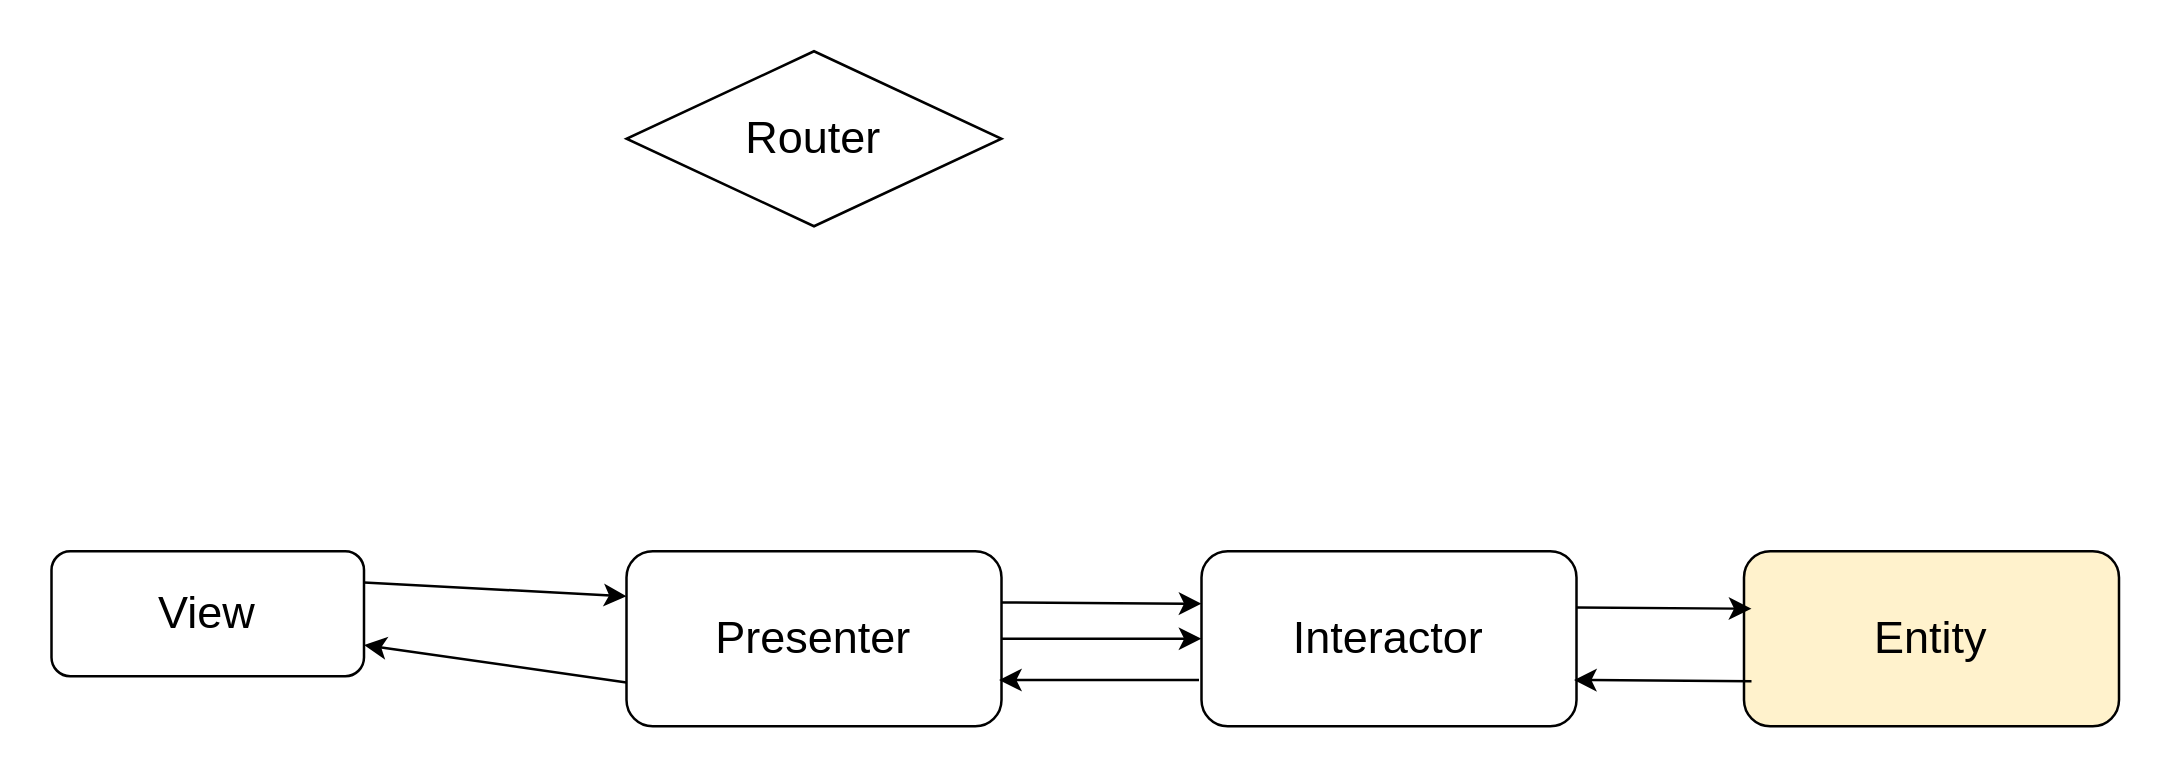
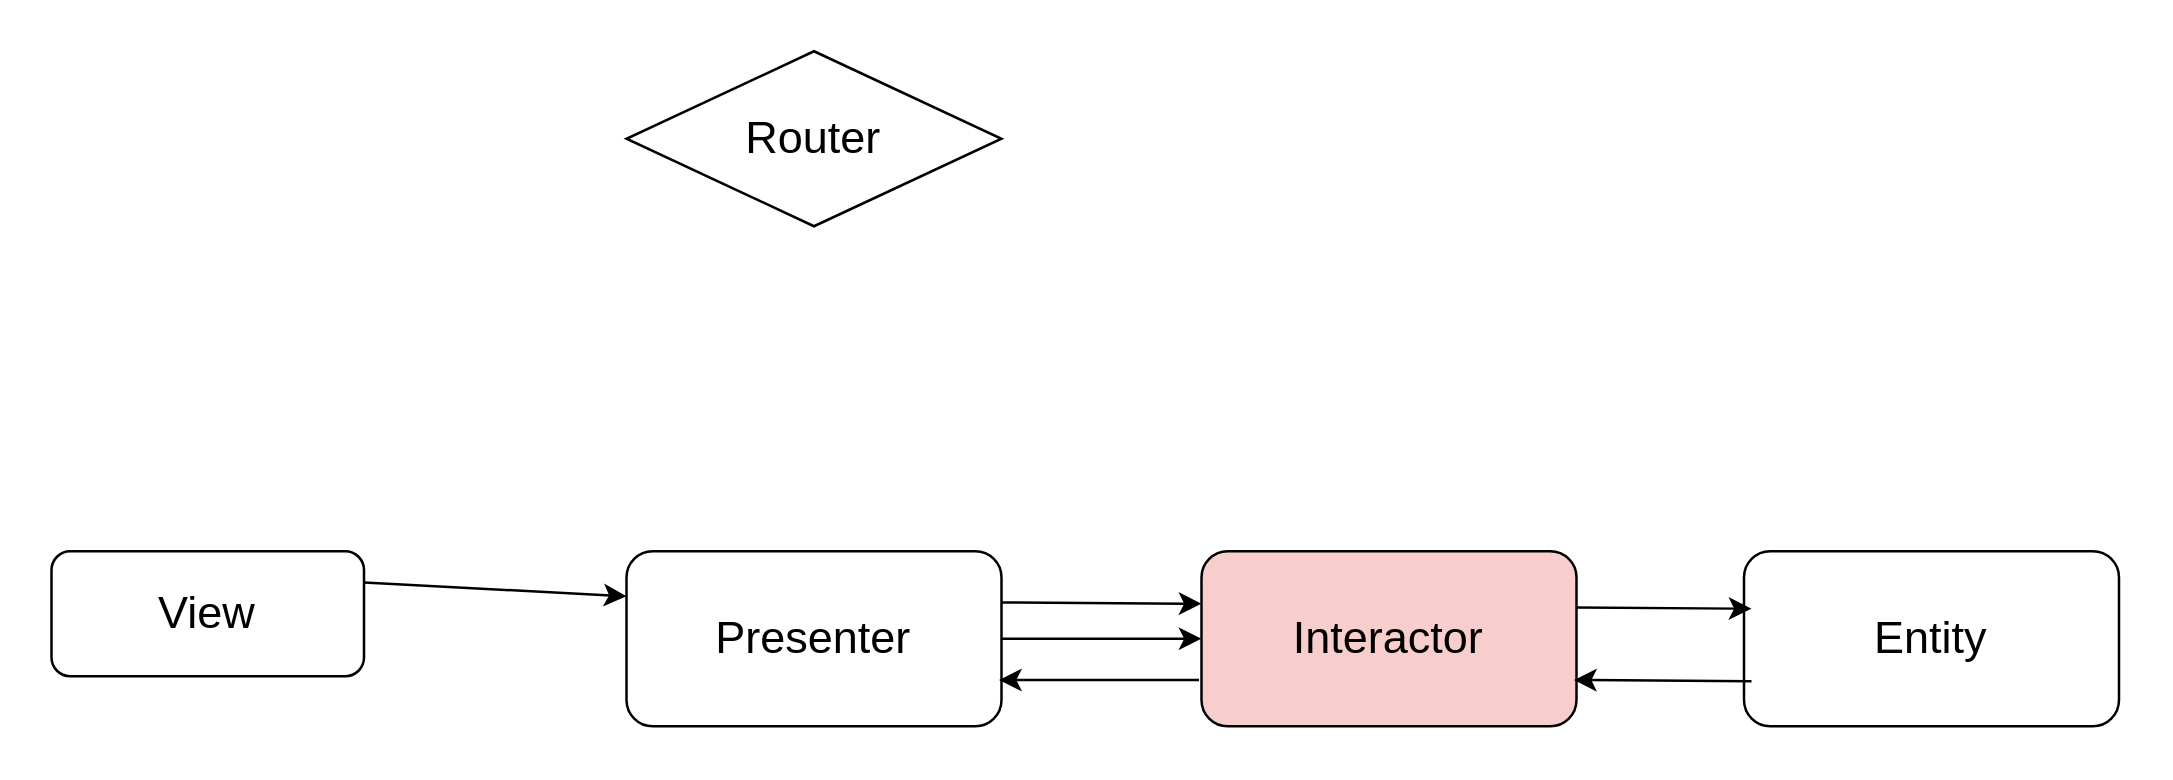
node "Interactor": fillcolor #ffffff -> #f8cecc
node "Entity": fillcolor #fff2cc -> #ffffff
edge "Presenter" -> "View": removed
